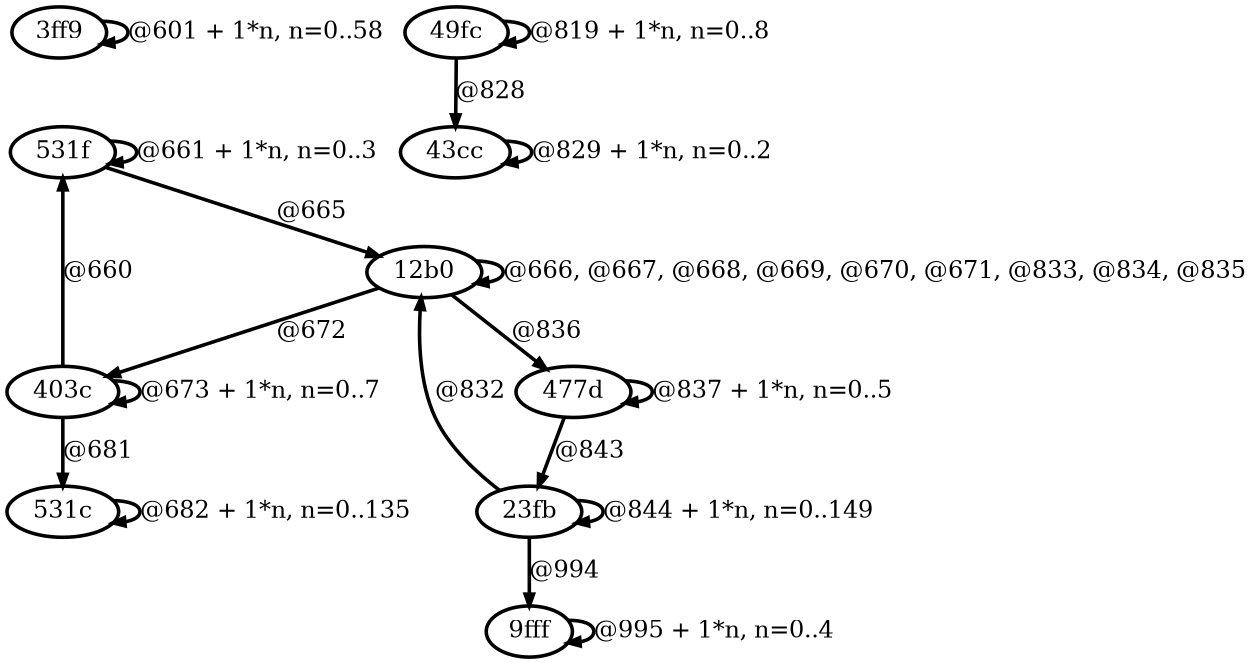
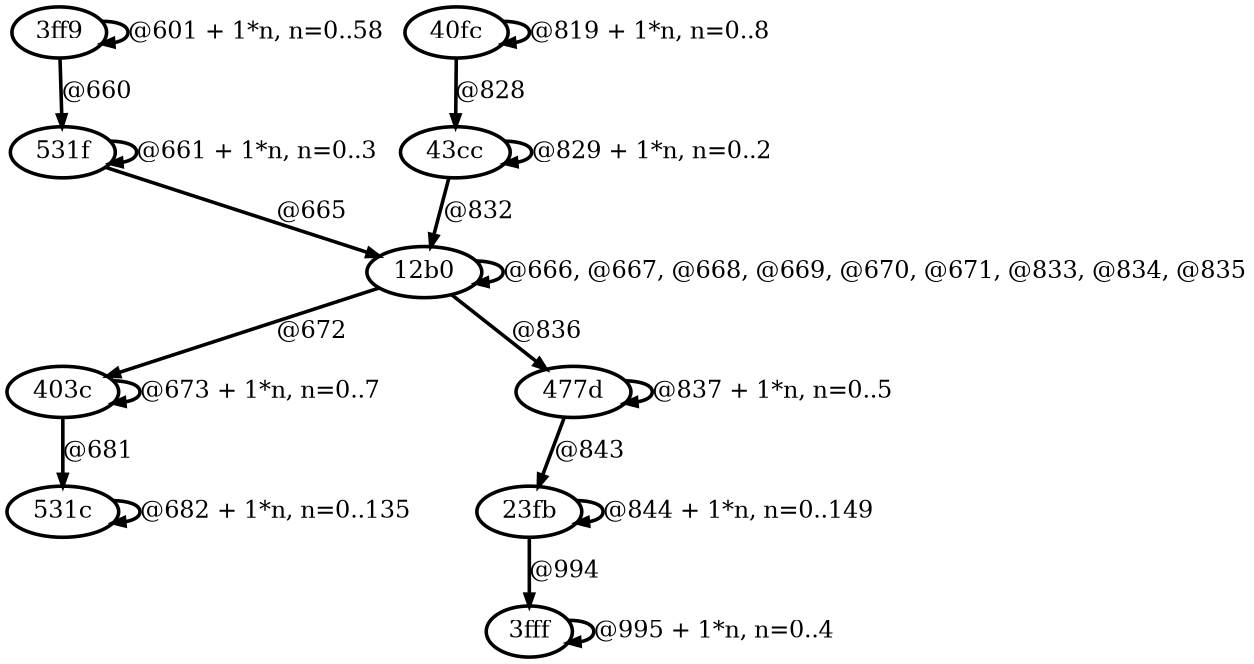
node "49fc": label "49fc" -> "40fc"
edge "403c" -> "531f": now "3ff9" -> "531f"
edge "23fb" -> "12b0": now "43cc" -> "12b0"
node "9fff": label "9fff" -> "3fff"
